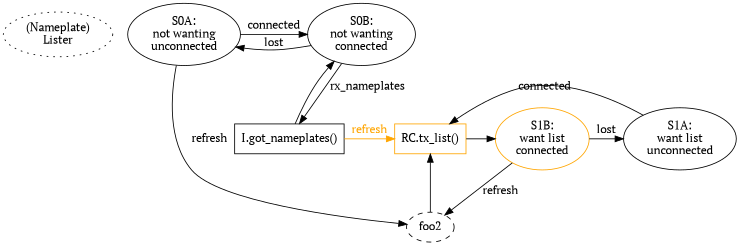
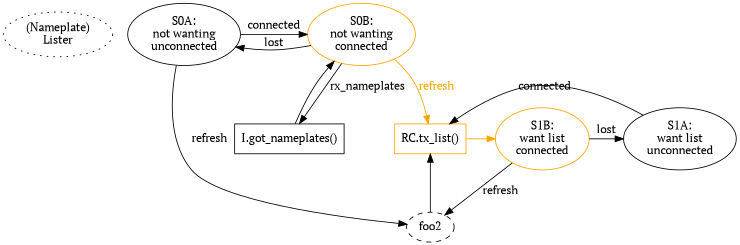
node "S0B: not wanting connected": color black -> orange
edge "I.got_nameplates()" -> "RC.tx_list()": now "S0B: not wanting connected" -> "RC.tx_list()"
edge "RC.tx_list()" -> "S1B: want list connected": color black -> orange
